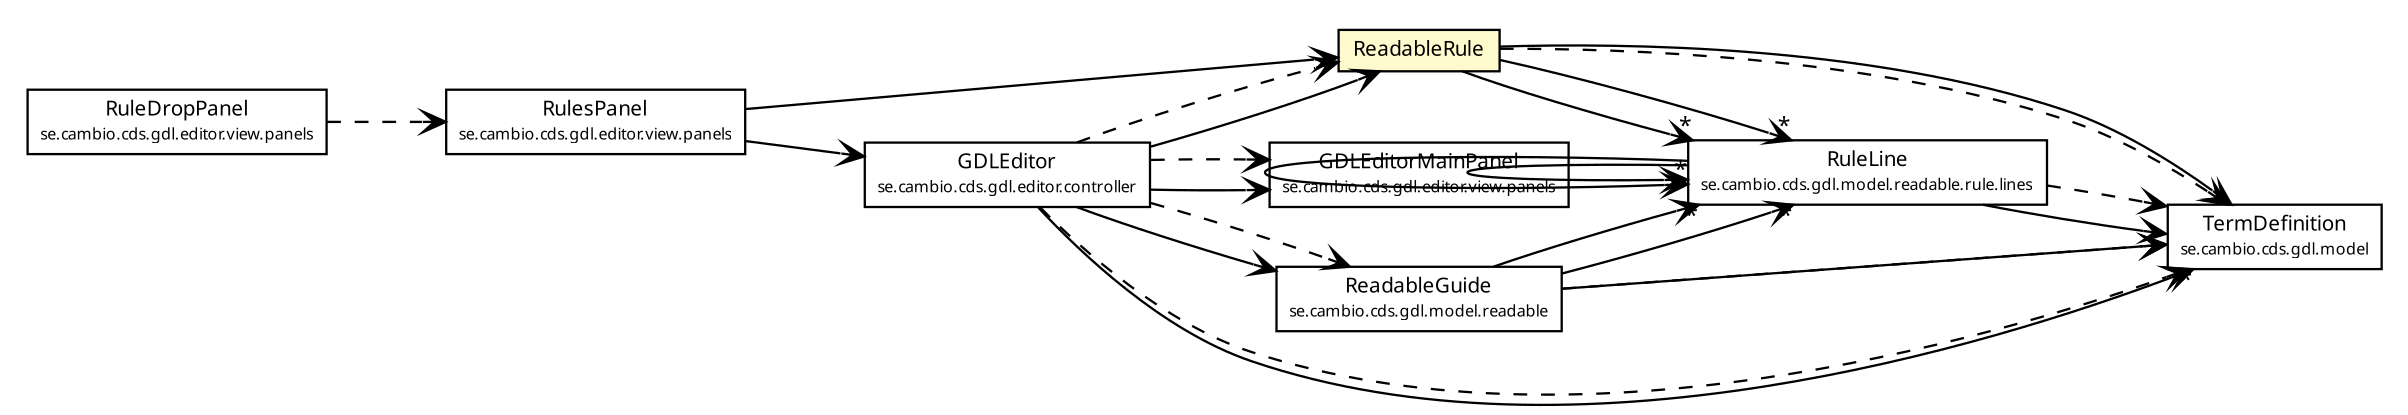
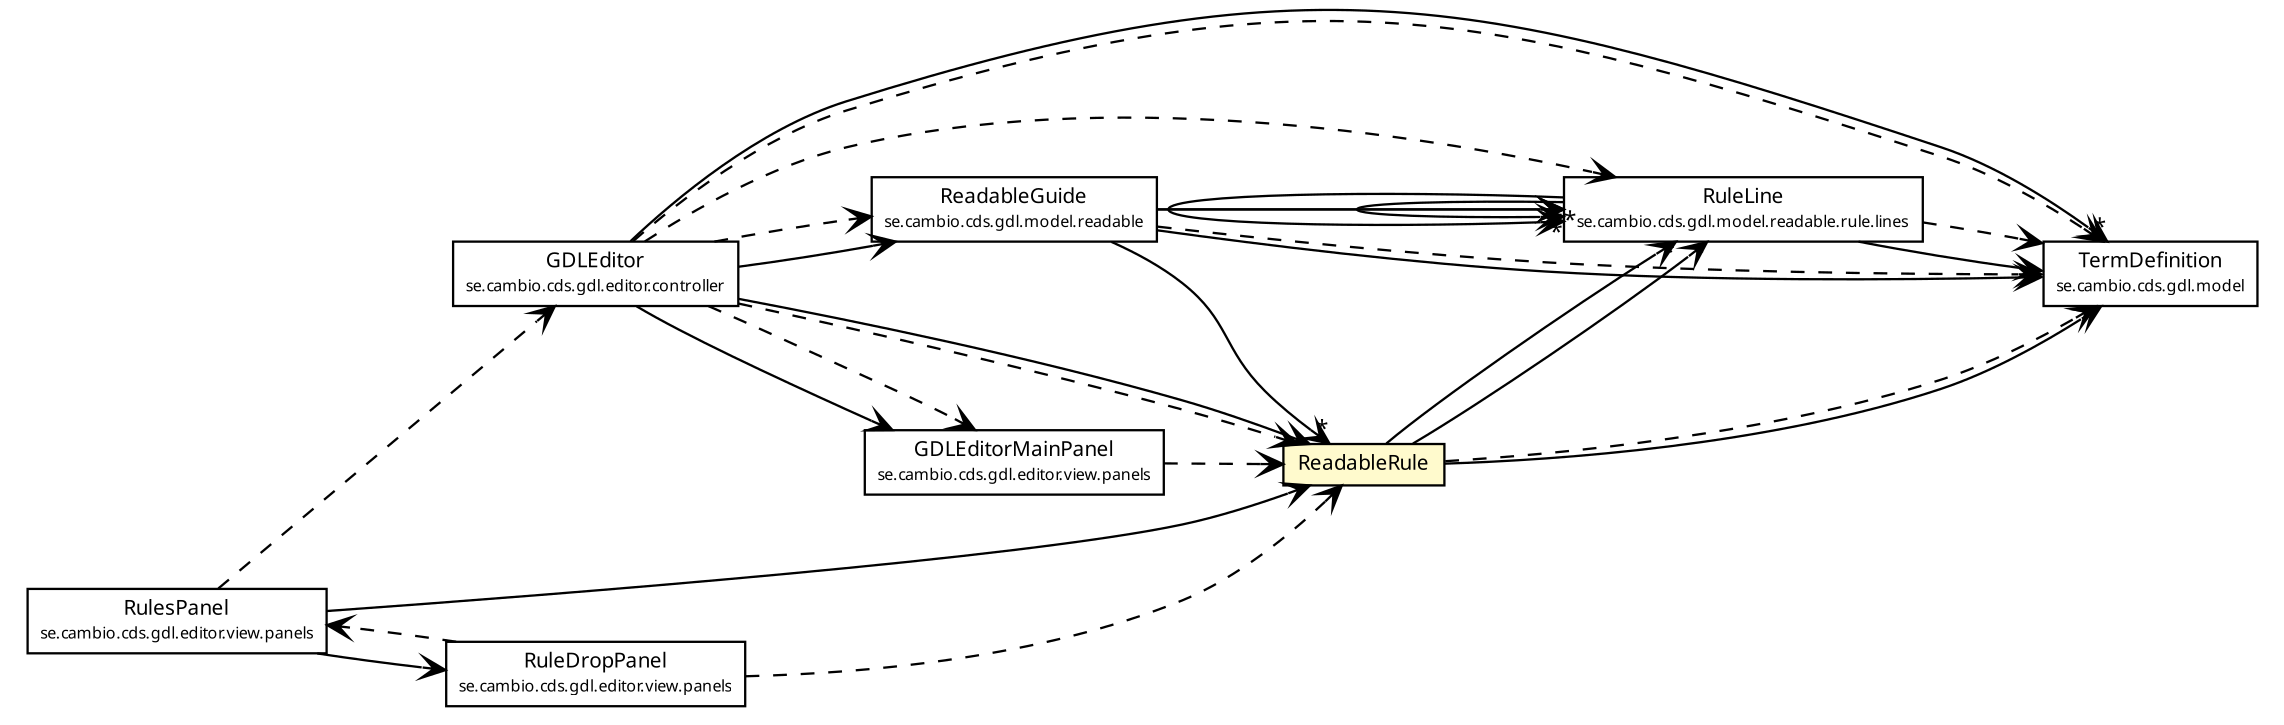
edge "GDLEditor" -> "RuleLine": added
edge "RulesPanel" -> "GDLEditor": style solid -> dashed
edge "ReadableGuide" -> "ReadableRule": added
edge "GDLEditorMainPanel" -> "ReadableRule": added
edge "RuleDropPanel" -> "ReadableRule": added
edge "RulesPanel" -> "RuleDropPanel": added
